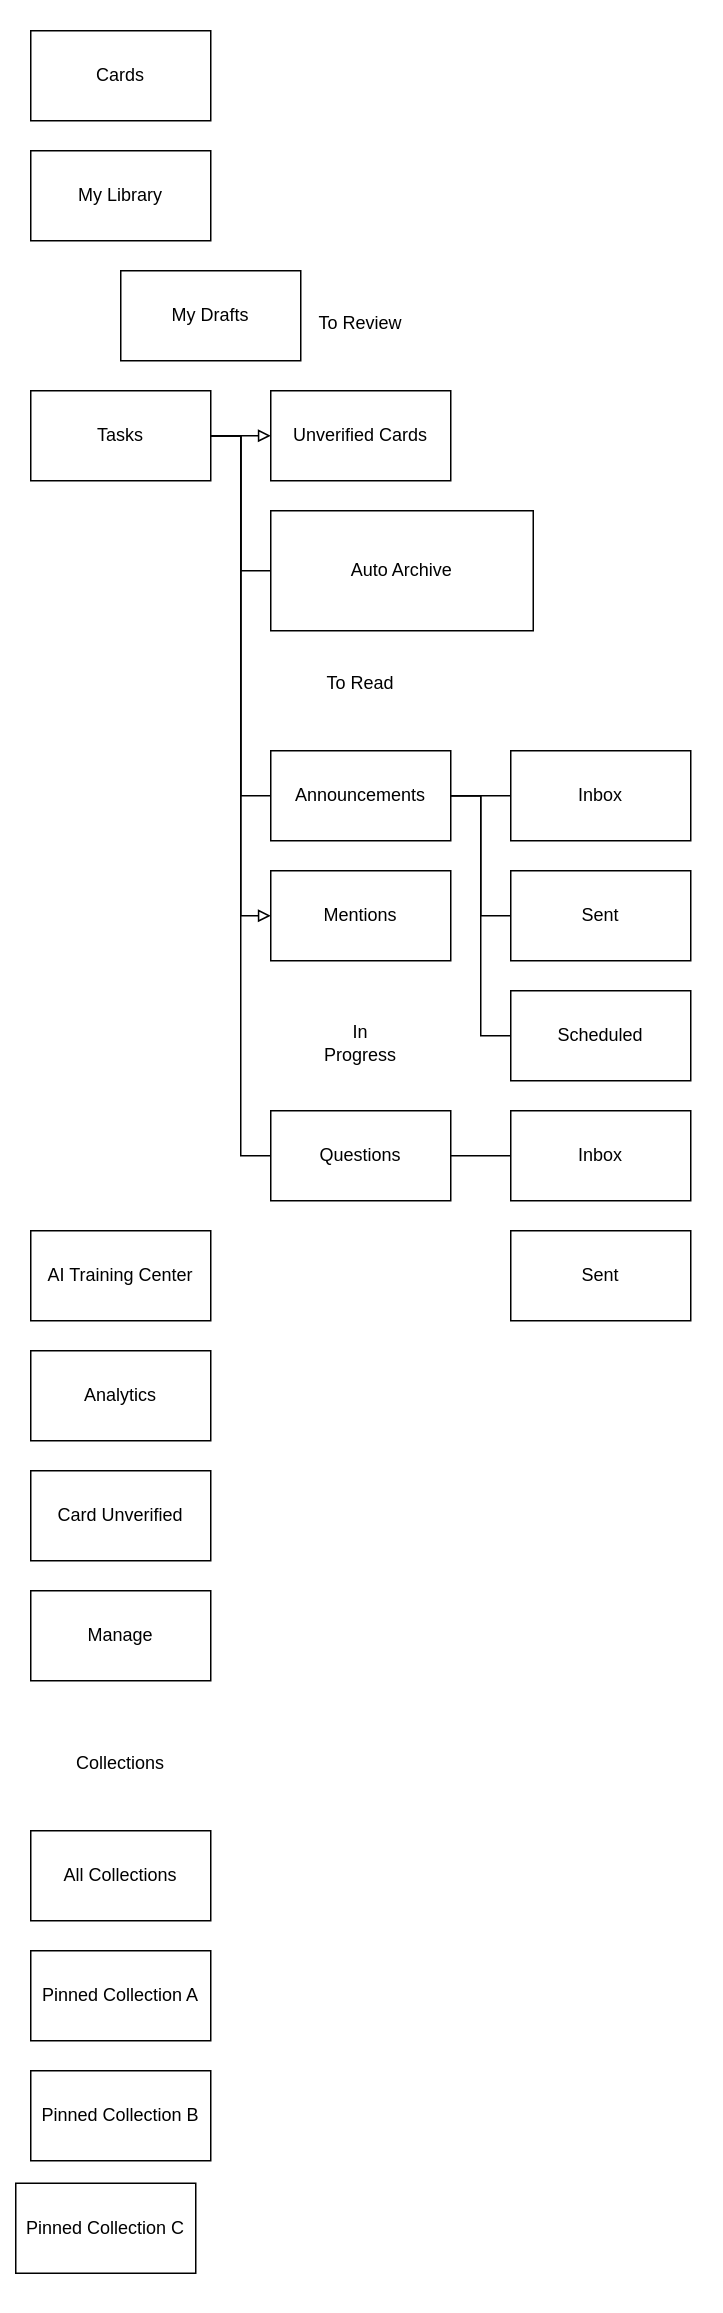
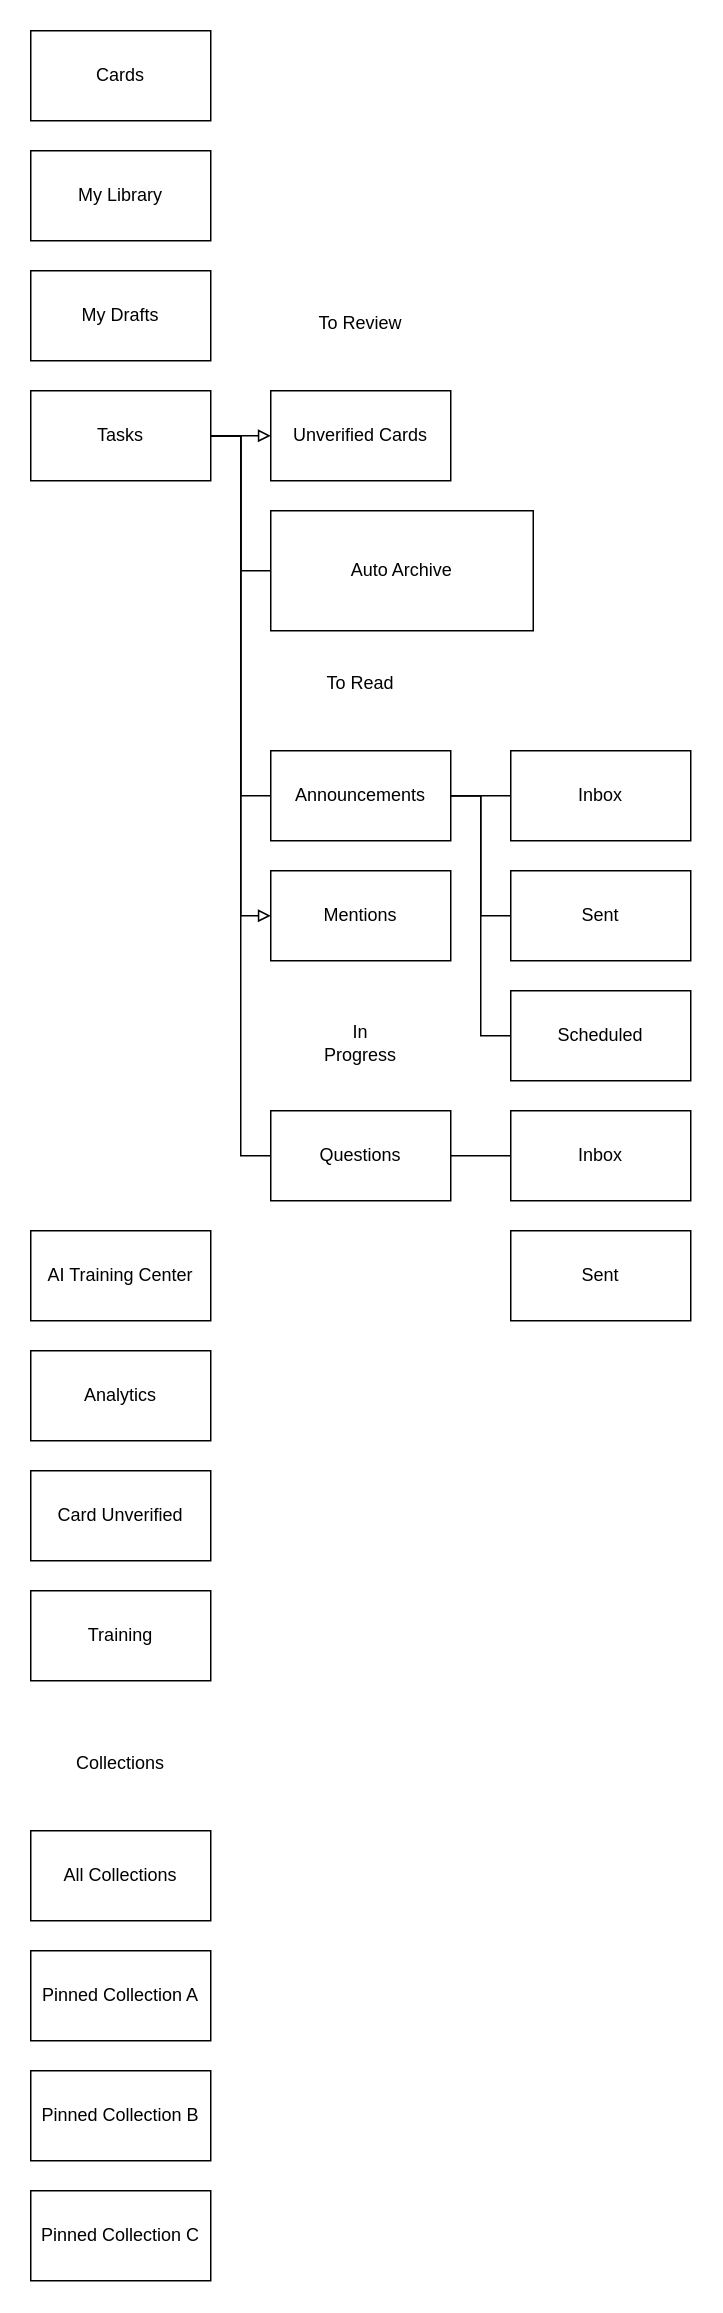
node "My Drafts": moved (211, 316) -> (121, 316)
node "Manage": label "Manage" -> "Training"
node "Pinned Collection C": moved (106, 2228) -> (121, 2236)
